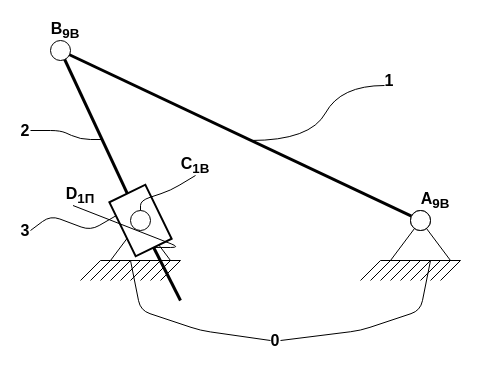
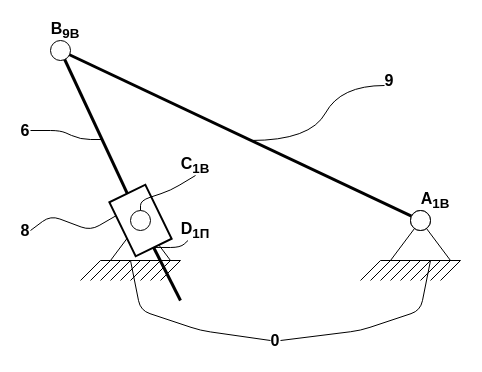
node "1": label "1" -> "9"
node "2": label "2" -> "6"
node "D1П": moved (81, 196) -> (196, 231)
node "A9B": label "A9B" -> "A1B"
node "3": label "3" -> "8"
